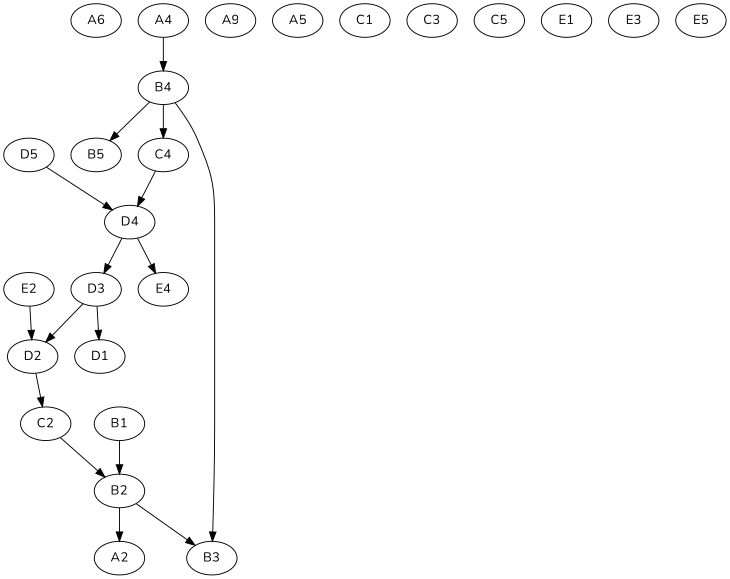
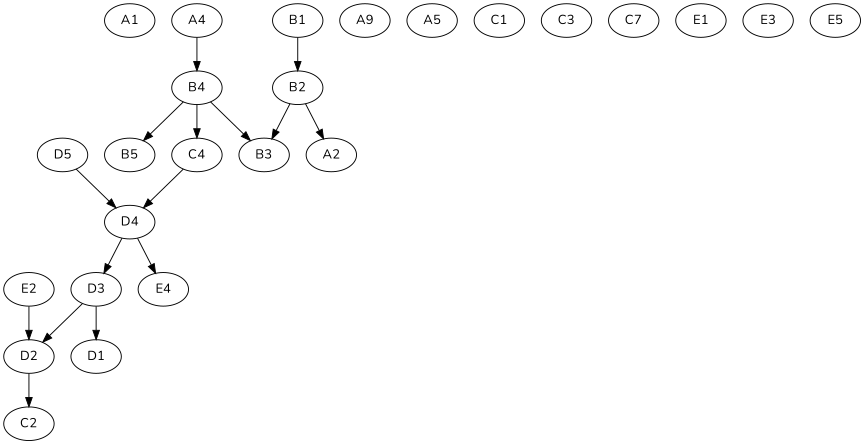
node "A6": label "A6" -> "A1"
node "C5": label "C5" -> "C7"
edge "C2" -> "B2": removed
